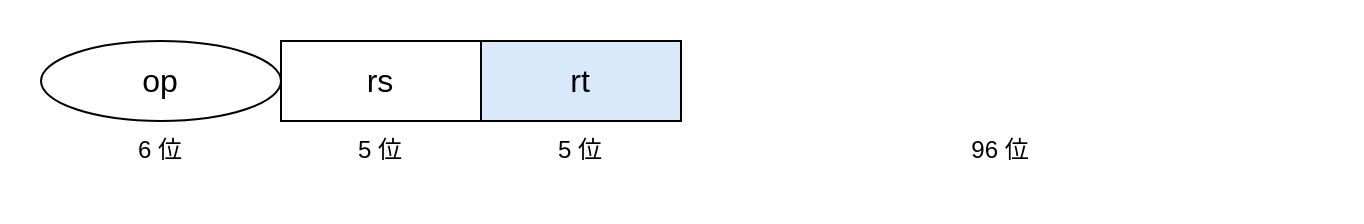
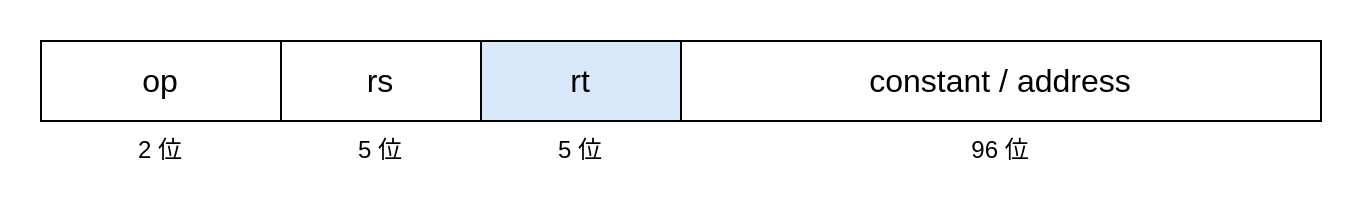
node "op": shape ellipse -> rectangle
node "constant / address": added
node "6 位": label "6 位" -> "2 位"
